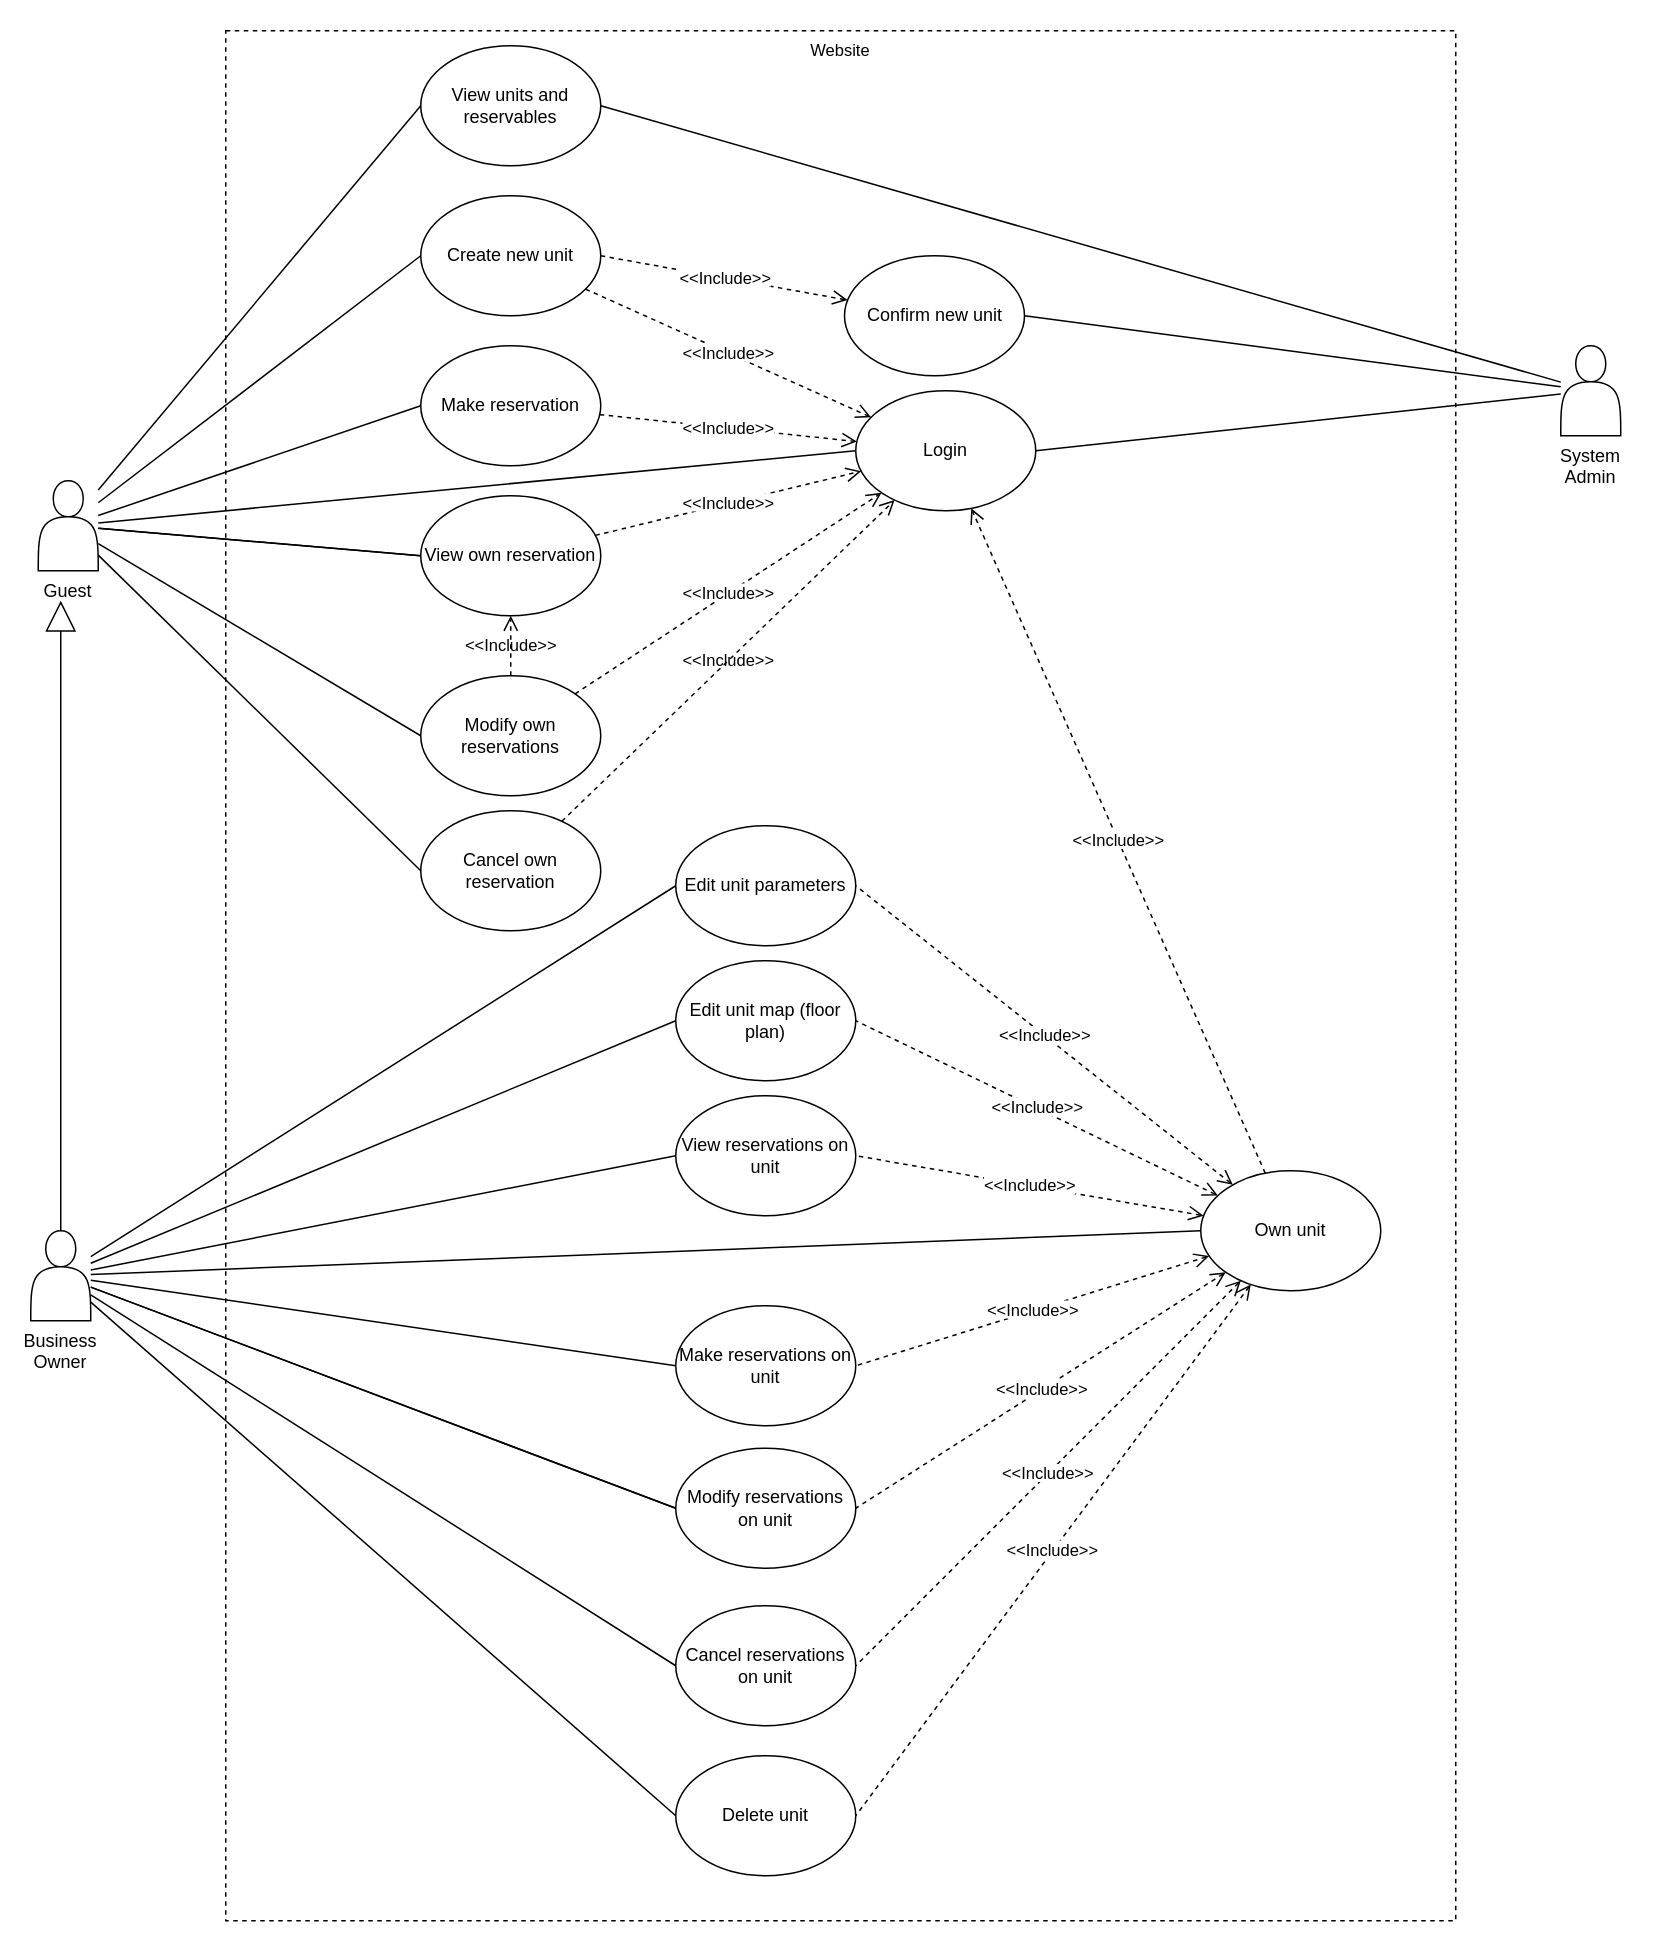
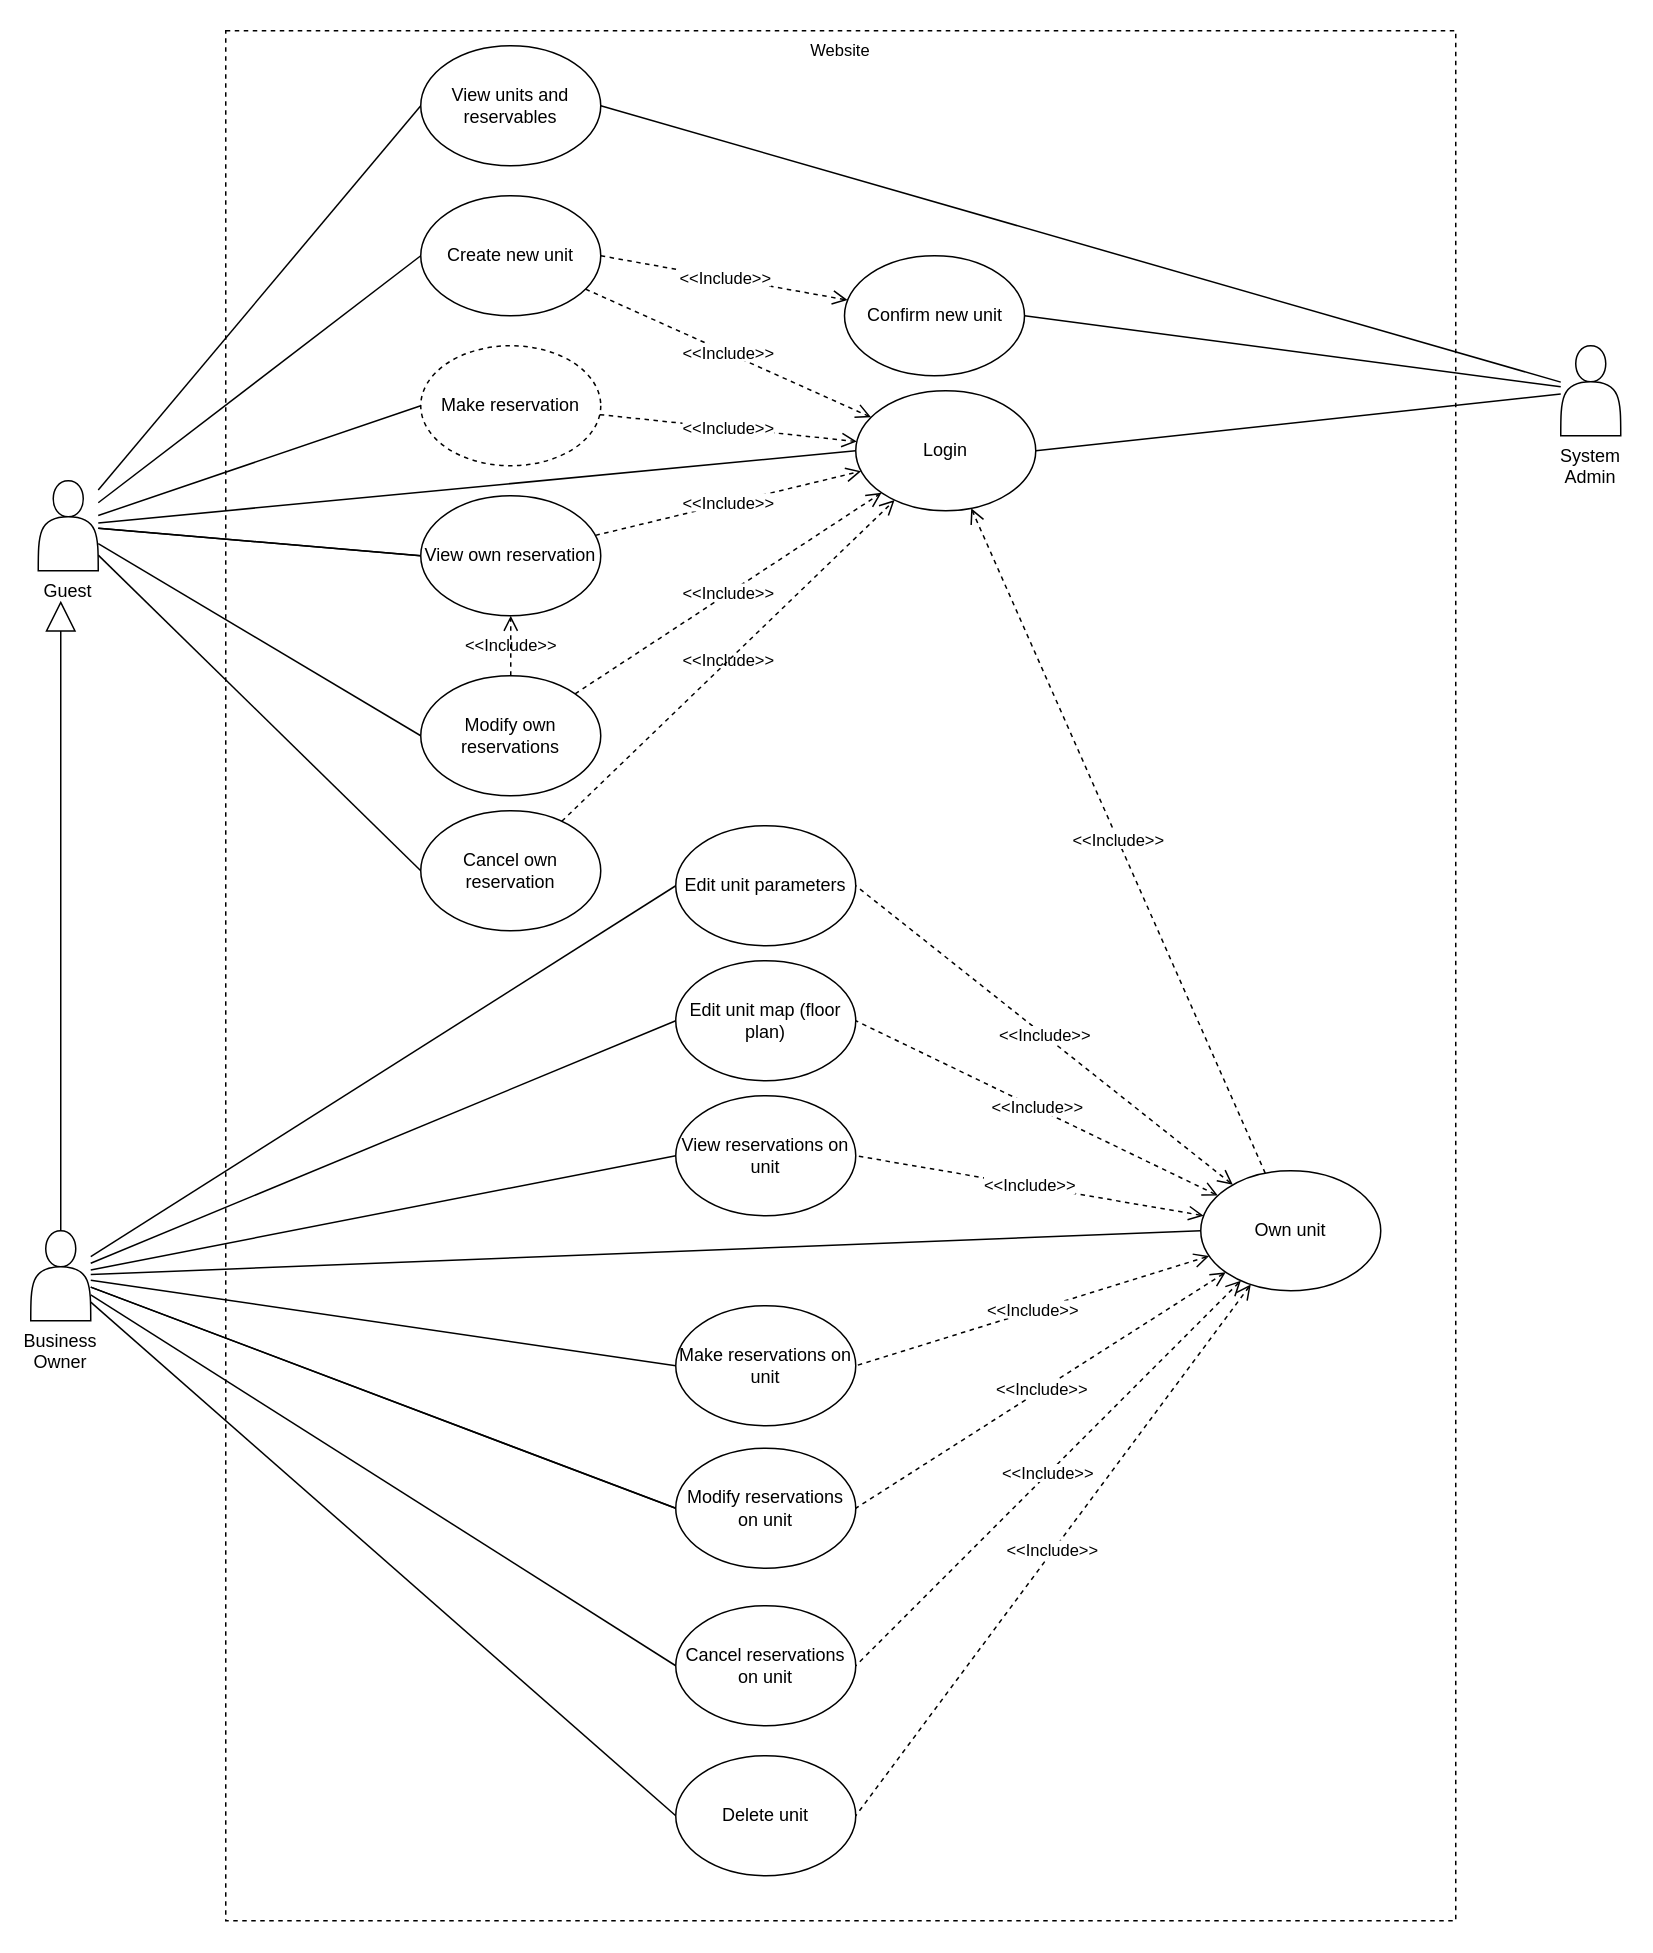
node "Make reservation": style solid -> dashed
